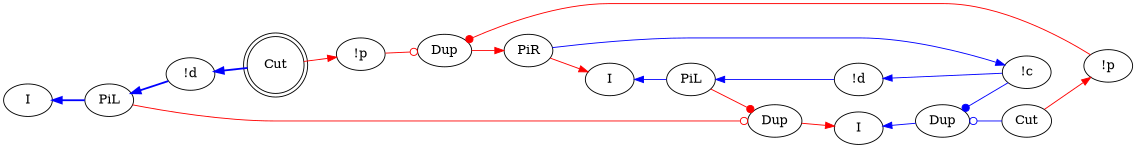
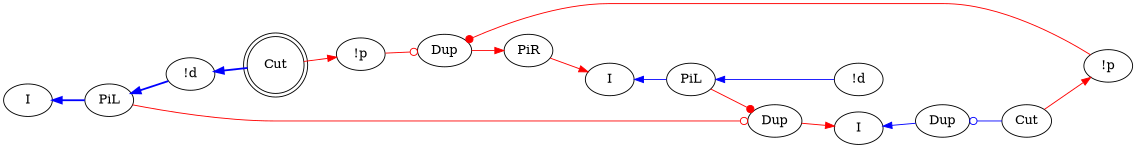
node "!c": removed
